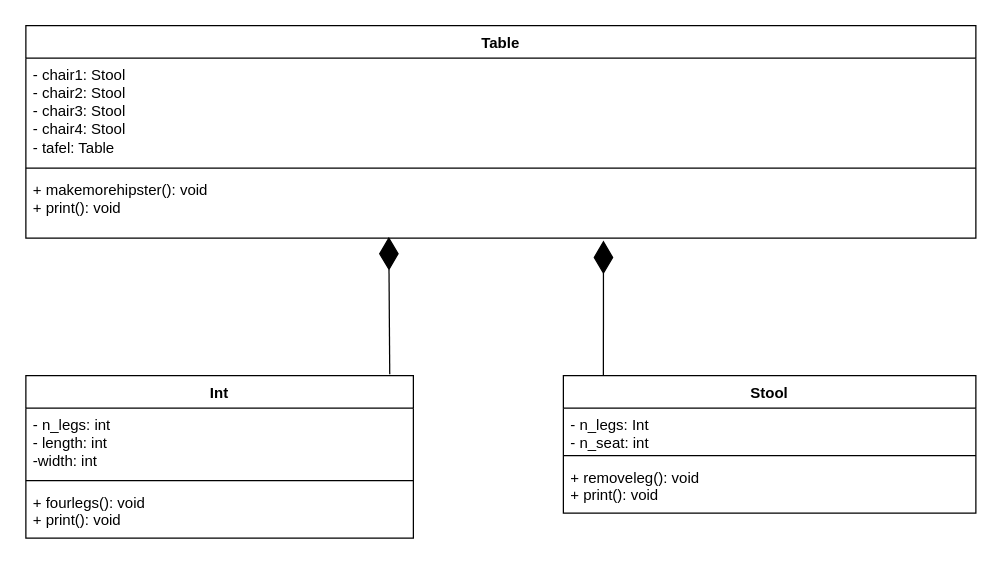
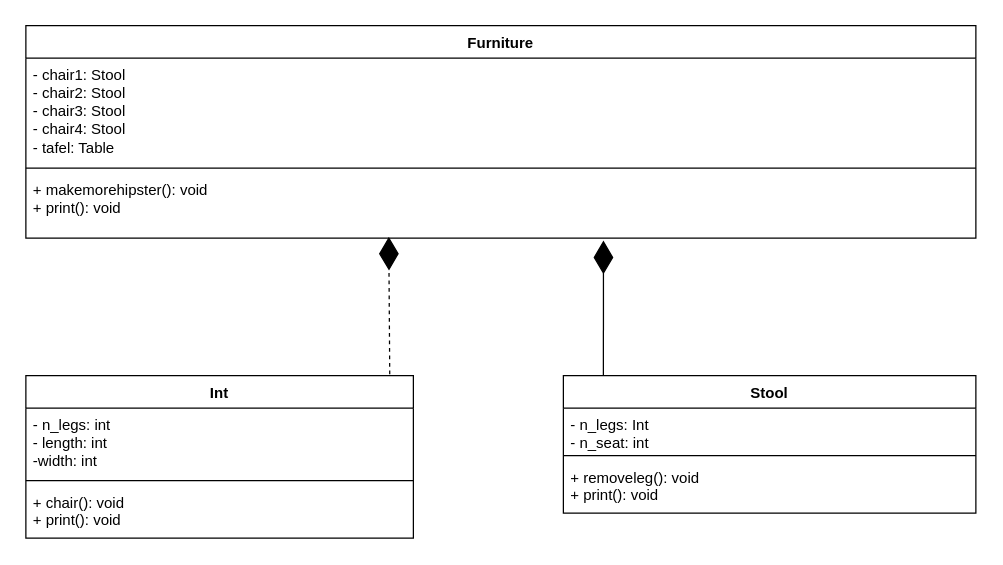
node "Table": label "Table" -> "Furniture"
edge "Int" -> "+ makemorehipster(): void + print(): void": style solid -> dashed
node "+ fourlegs(): void + print(): void": label "+ fourlegs(): void + print(): void" -> "+ chair(): void + print(): void"
